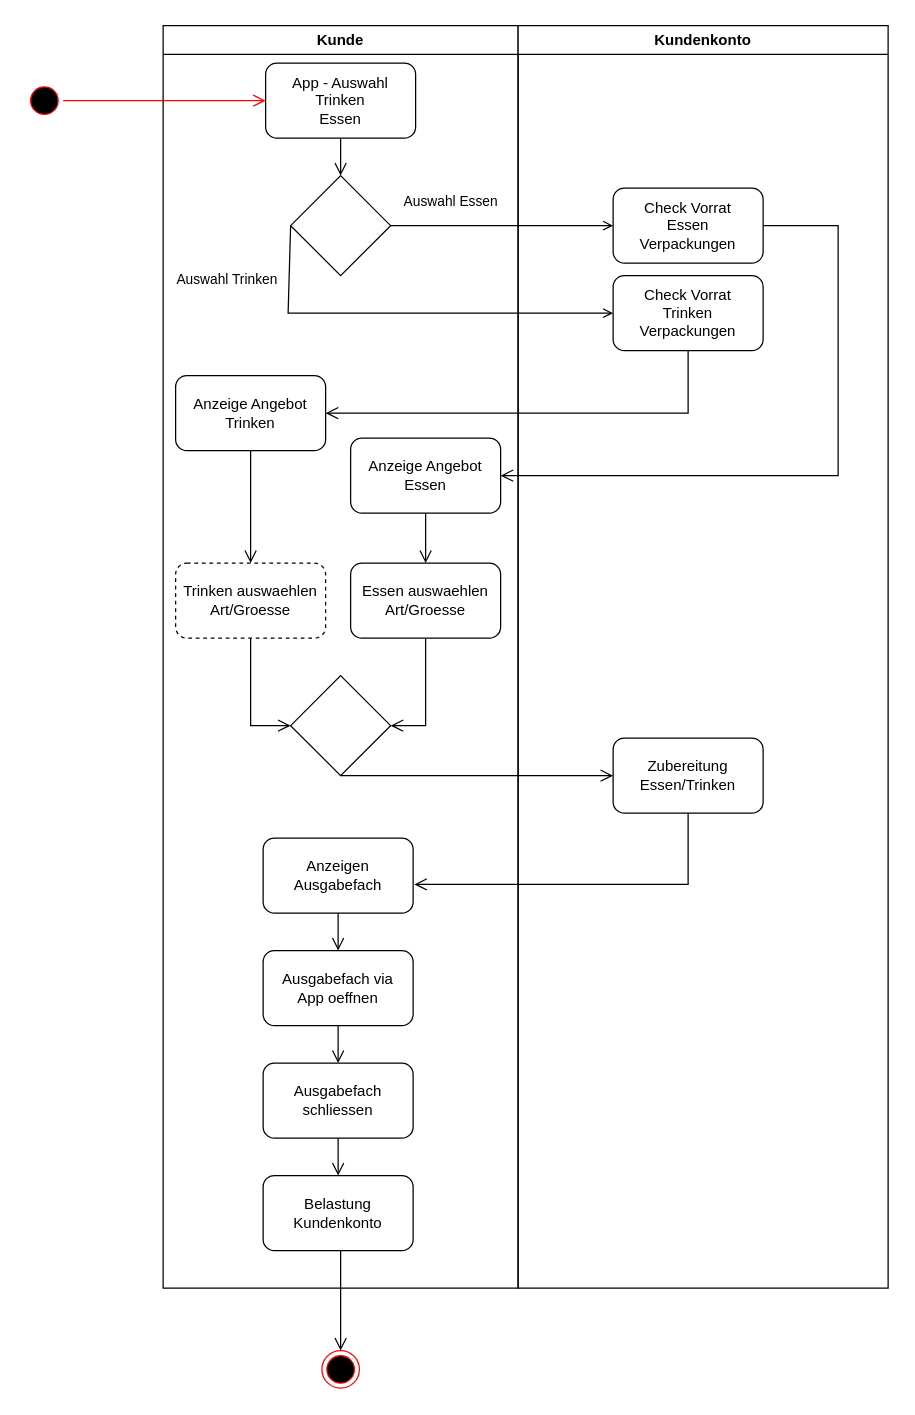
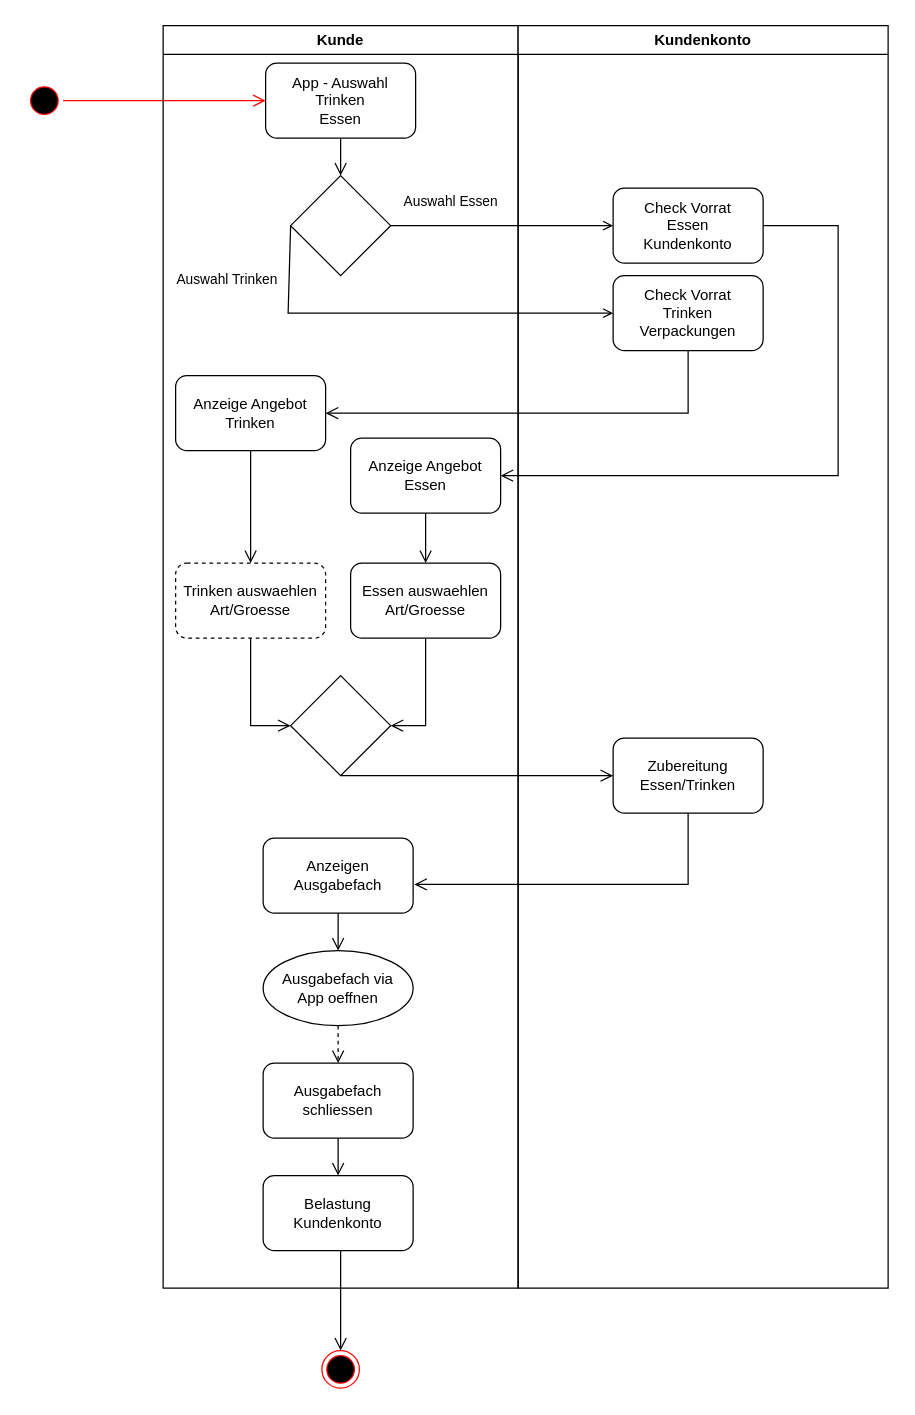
node "Check Vorrat Essen Verpackungen": label "Check Vorrat Essen Verpackungen" -> "Check Vorrat Essen Kundenkonto"
node "Ausgabefach via App oeffnen": shape rounded rectangle -> ellipse
edge "Ausgabefach via App oeffnen" -> "Ausgabefach schliessen": style solid -> dashed
